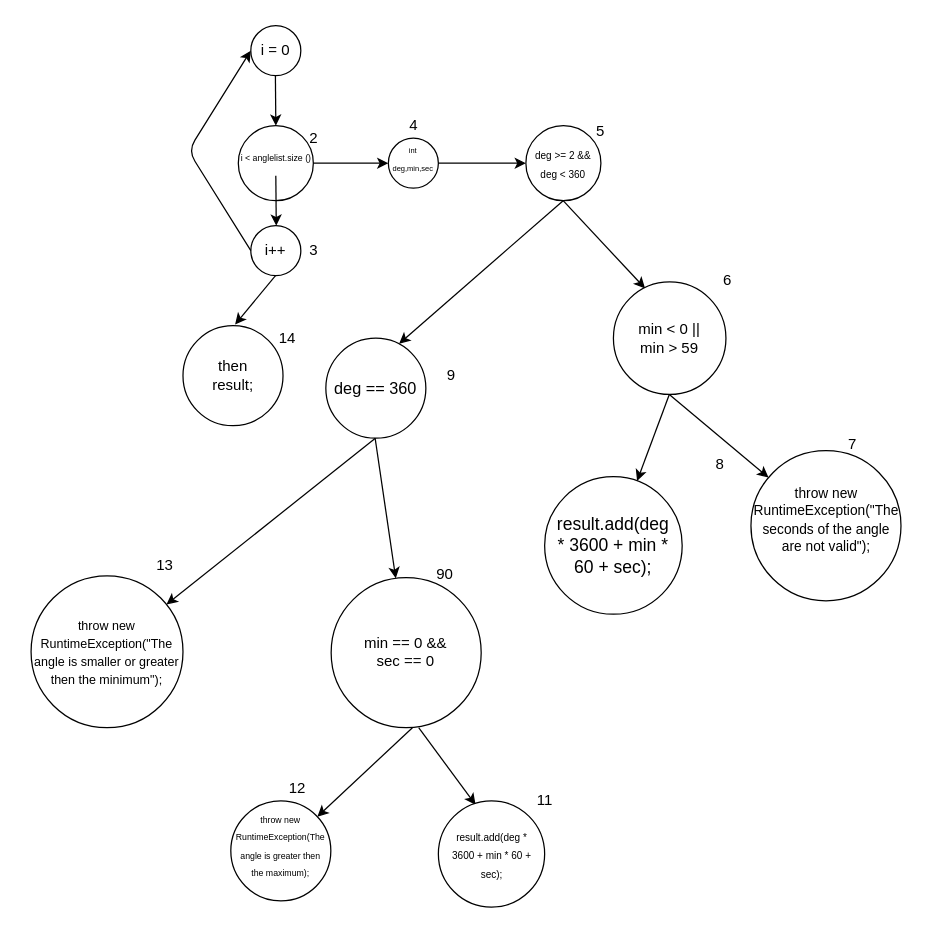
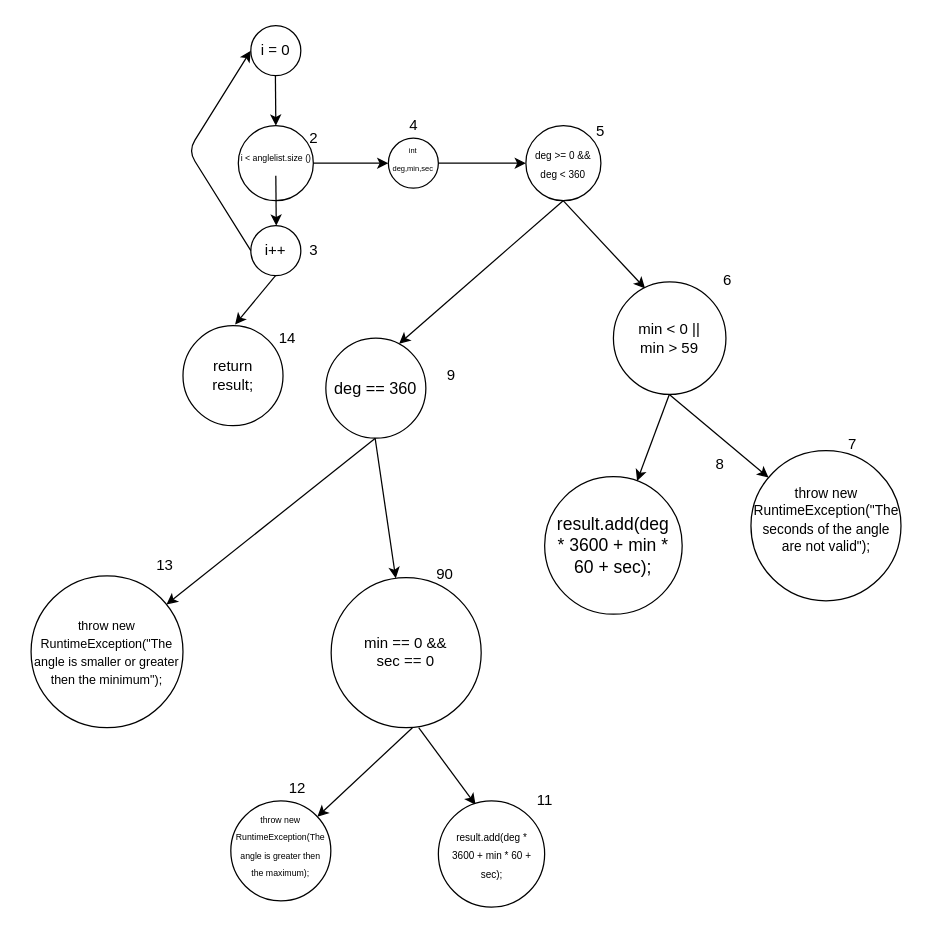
node "deg >= 2 && deg < 360": label "deg >= 2 && deg < 360" -> "deg >= 0 && deg < 360"
node "then result;": label "then result;" -> "return result;"
